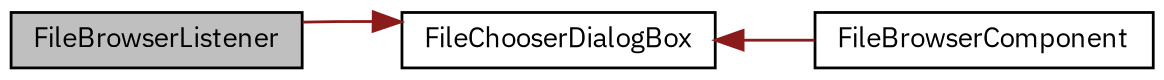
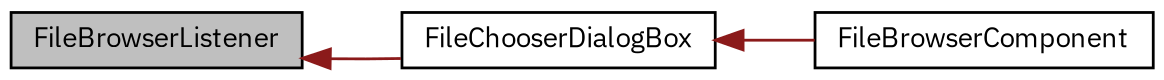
edge "FileBrowserListener" -> "FileChooserDialogBox": reversed
